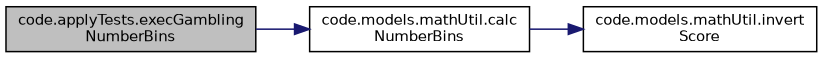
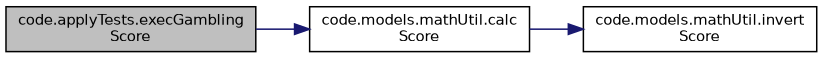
node "code.applyTests.execGambling NumberBins": label "code.applyTests.execGambling NumberBins" -> "code.applyTests.execGambling Score"
node "code.models.mathUtil.calc NumberBins": label "code.models.mathUtil.calc NumberBins" -> "code.models.mathUtil.calc Score"
